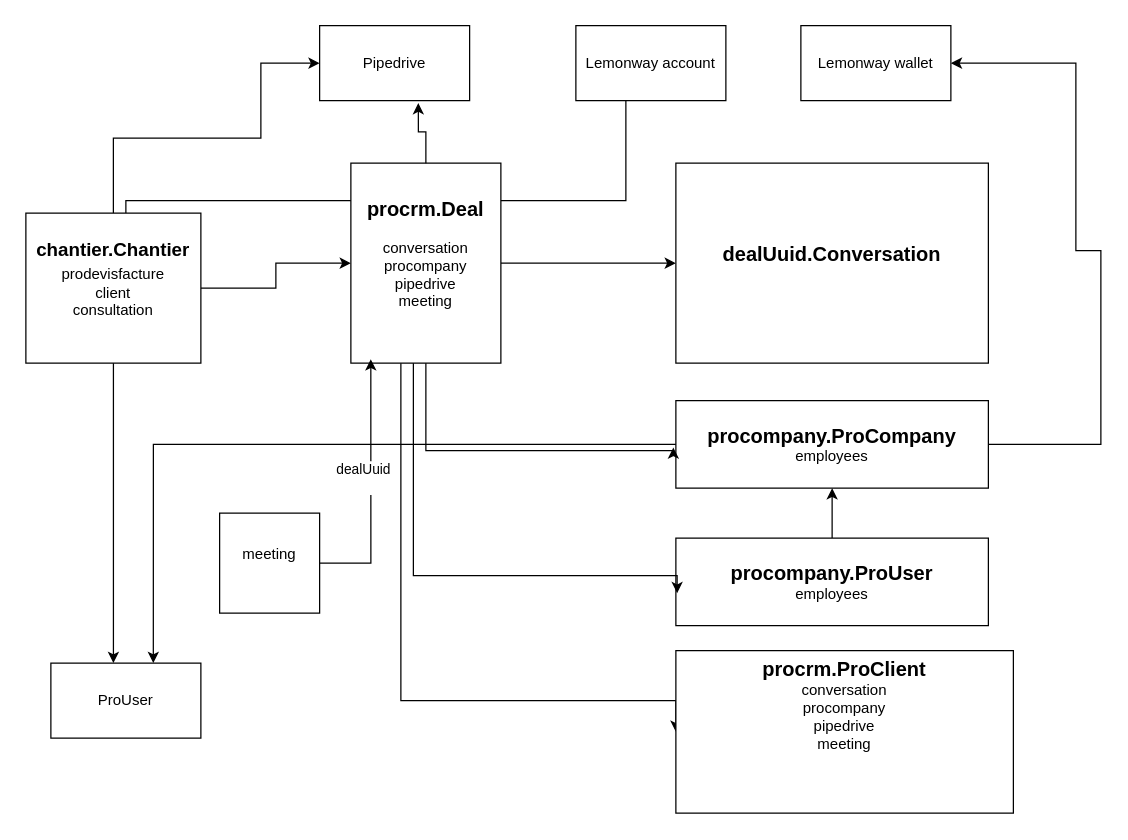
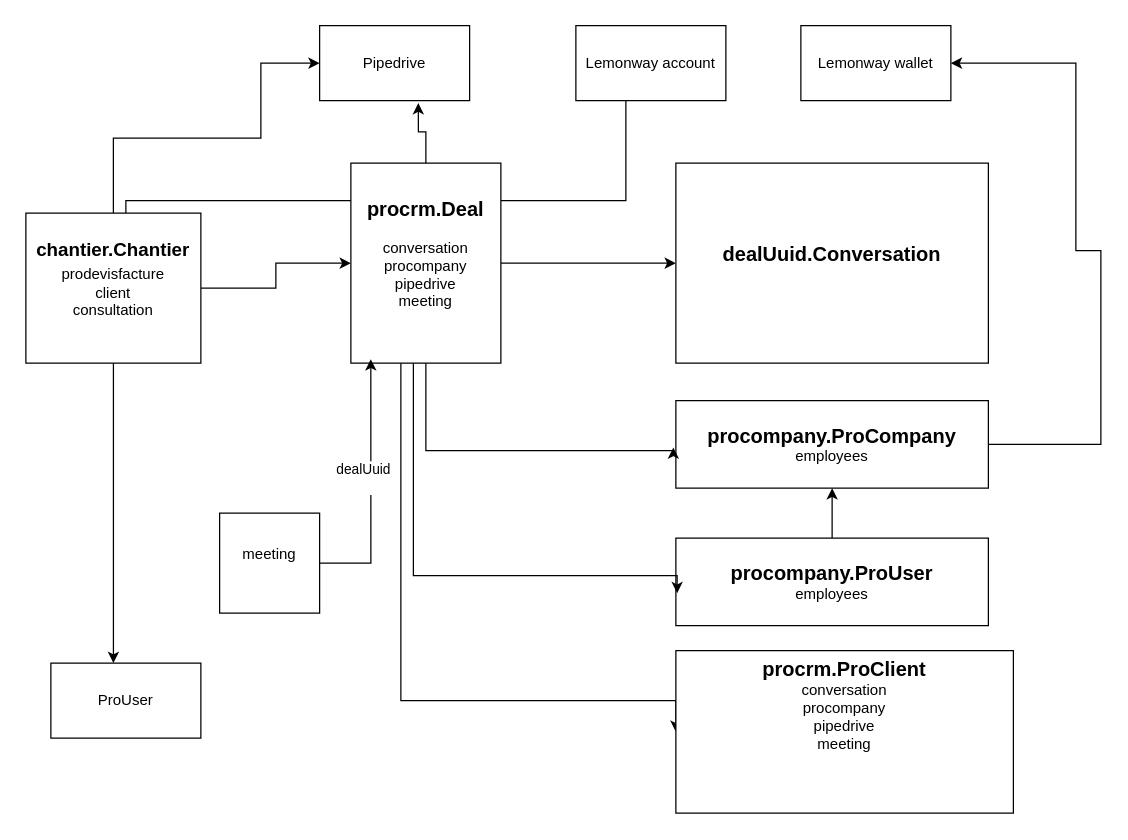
edge "procompany.ProCompany employees" -> "ProUser": removed
